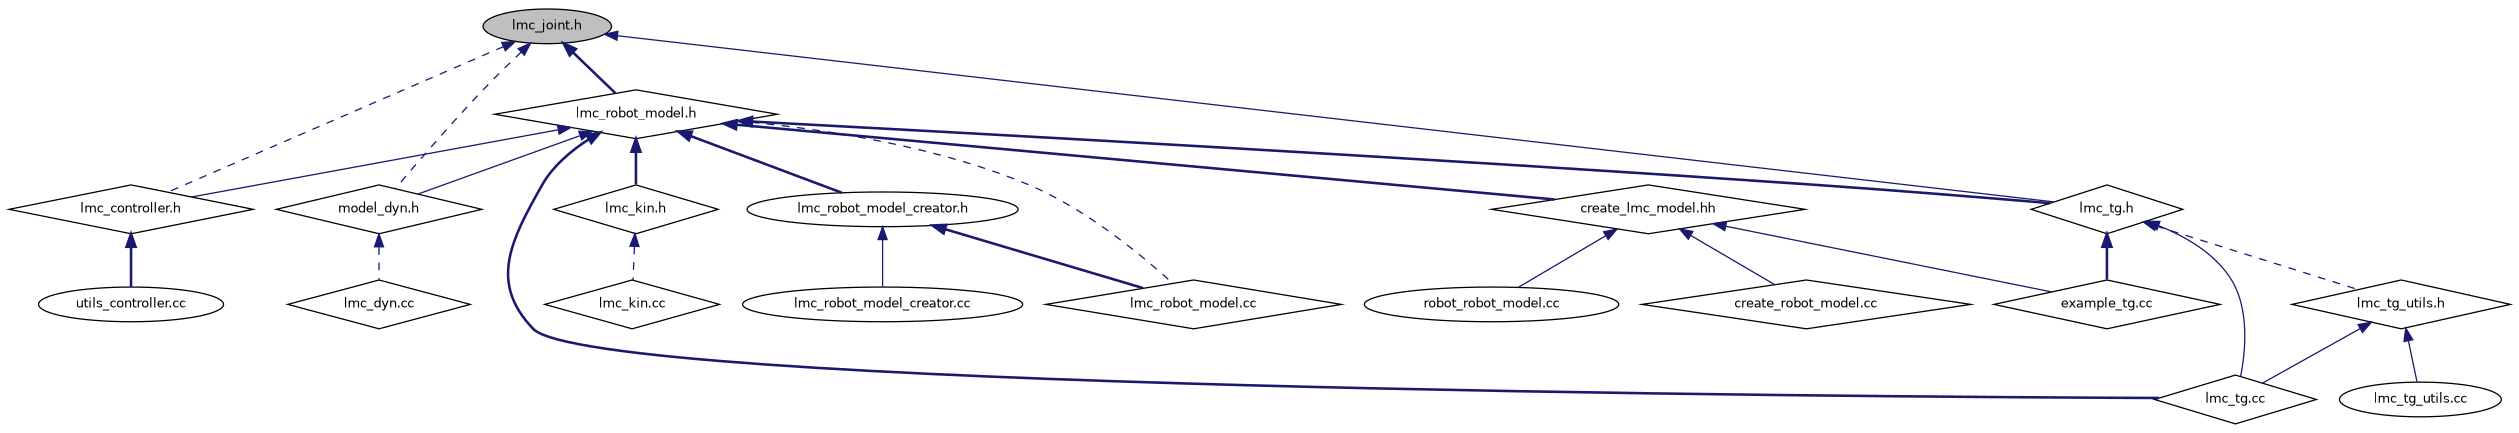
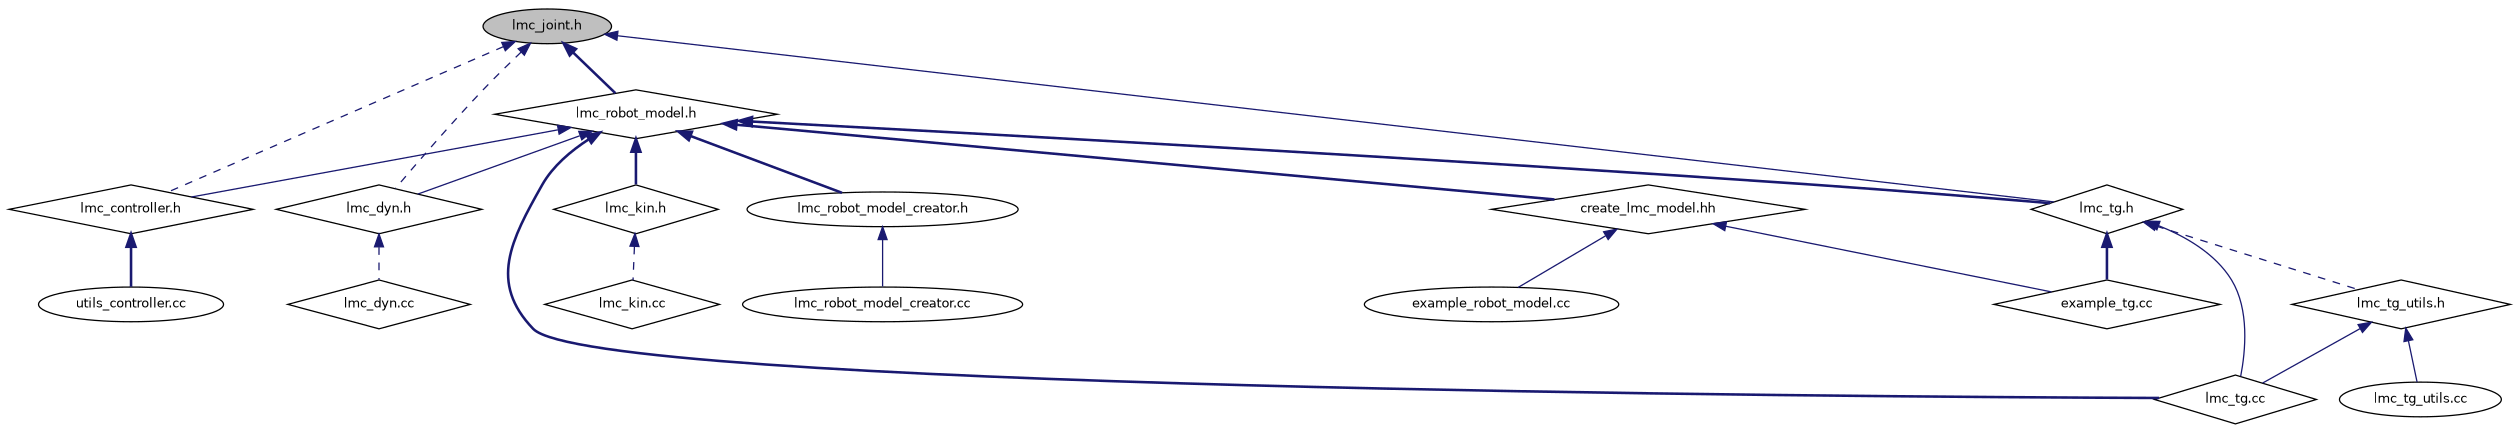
node "model_dyn.h": label "model_dyn.h" -> "lmc_dyn.h"
node "lmc_robot_model.cc": removed
node "robot_robot_model.cc": label "robot_robot_model.cc" -> "example_robot_model.cc"
node "create_robot_model.cc": removed
